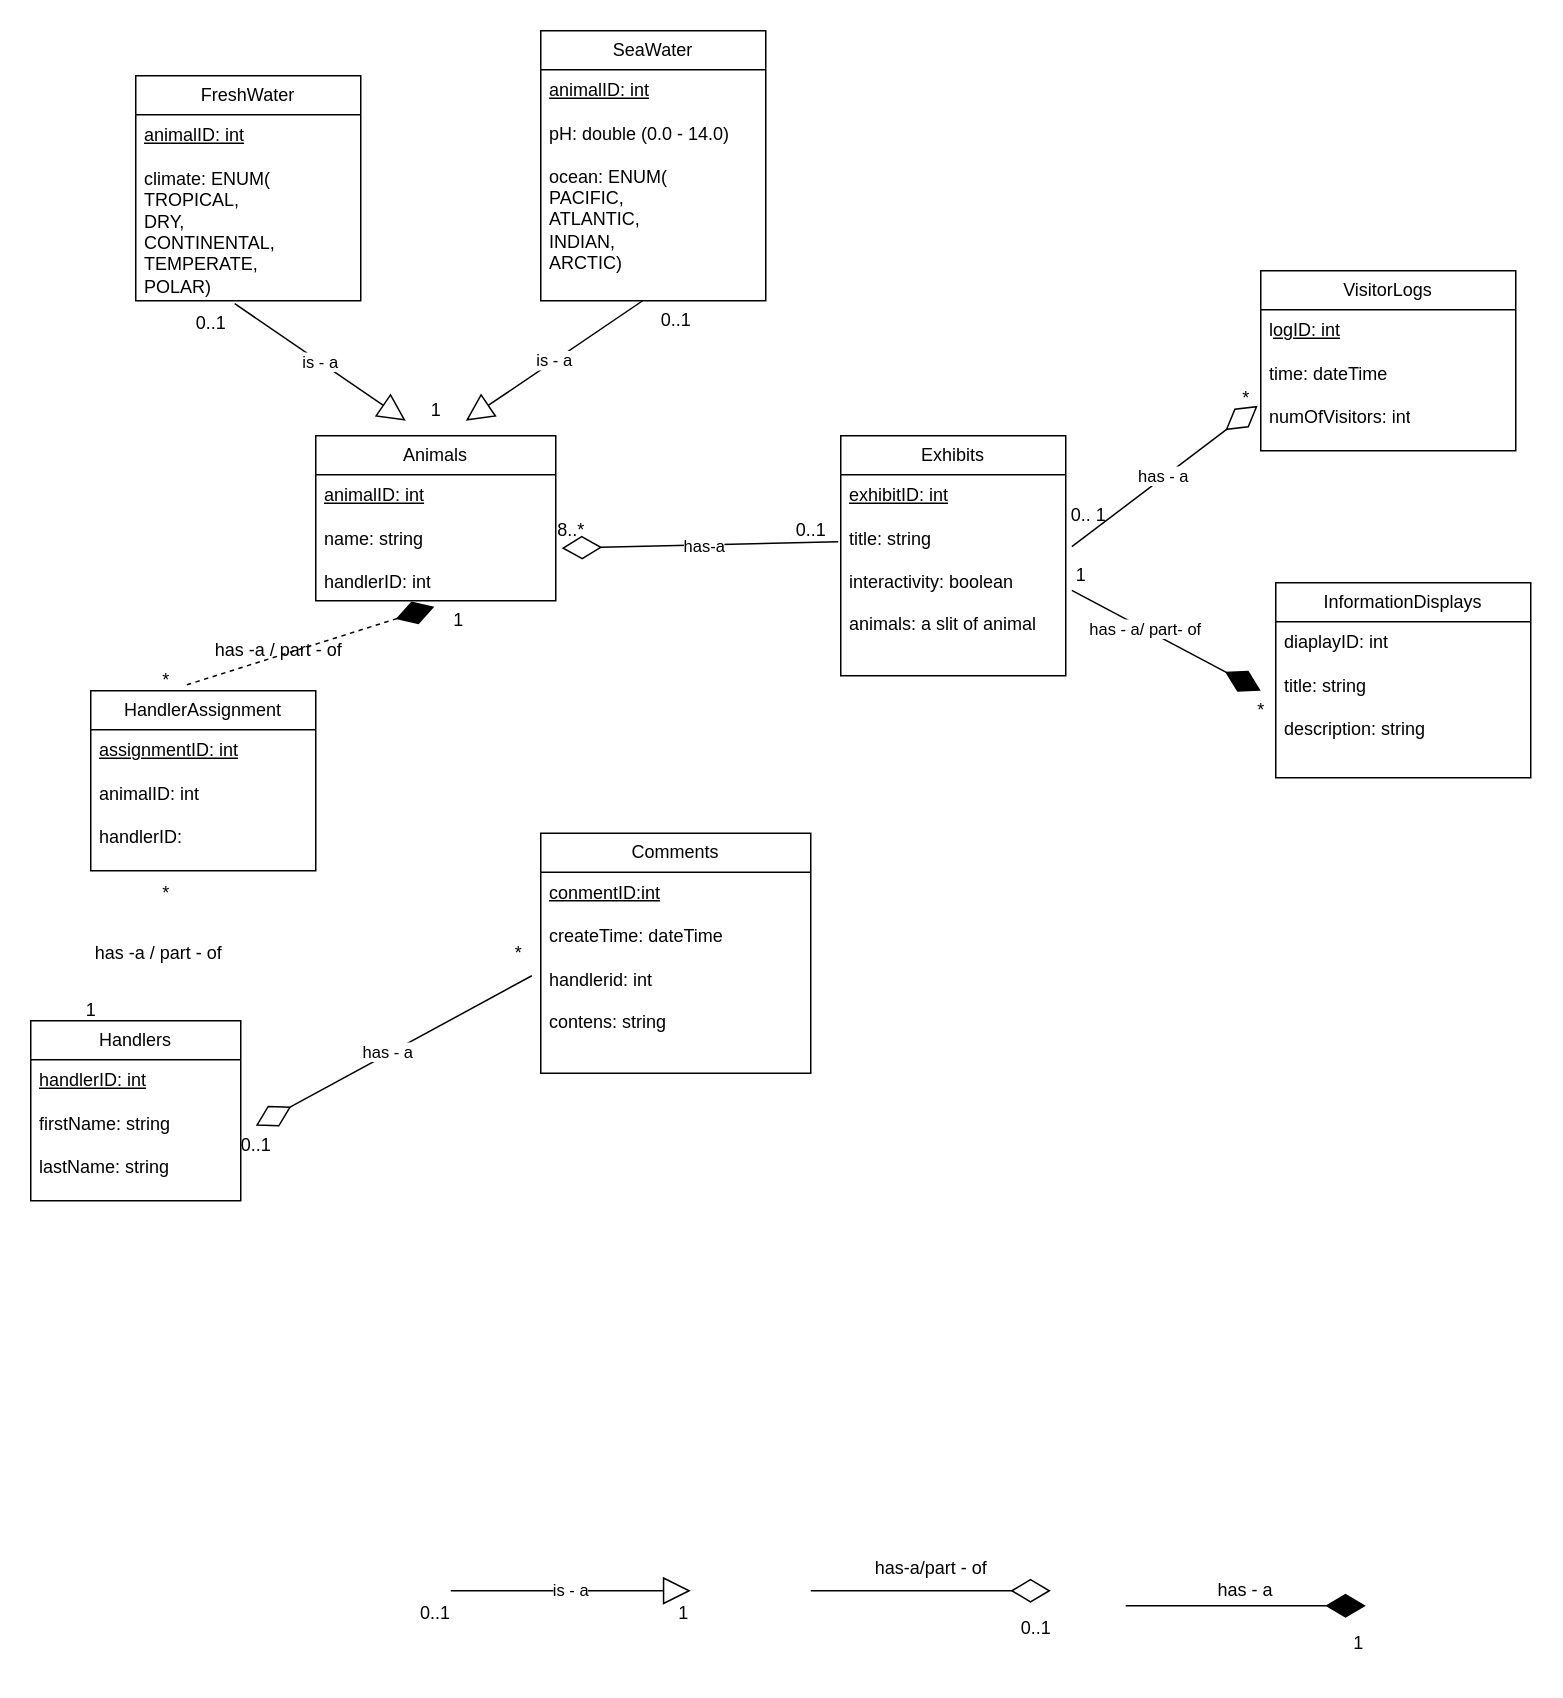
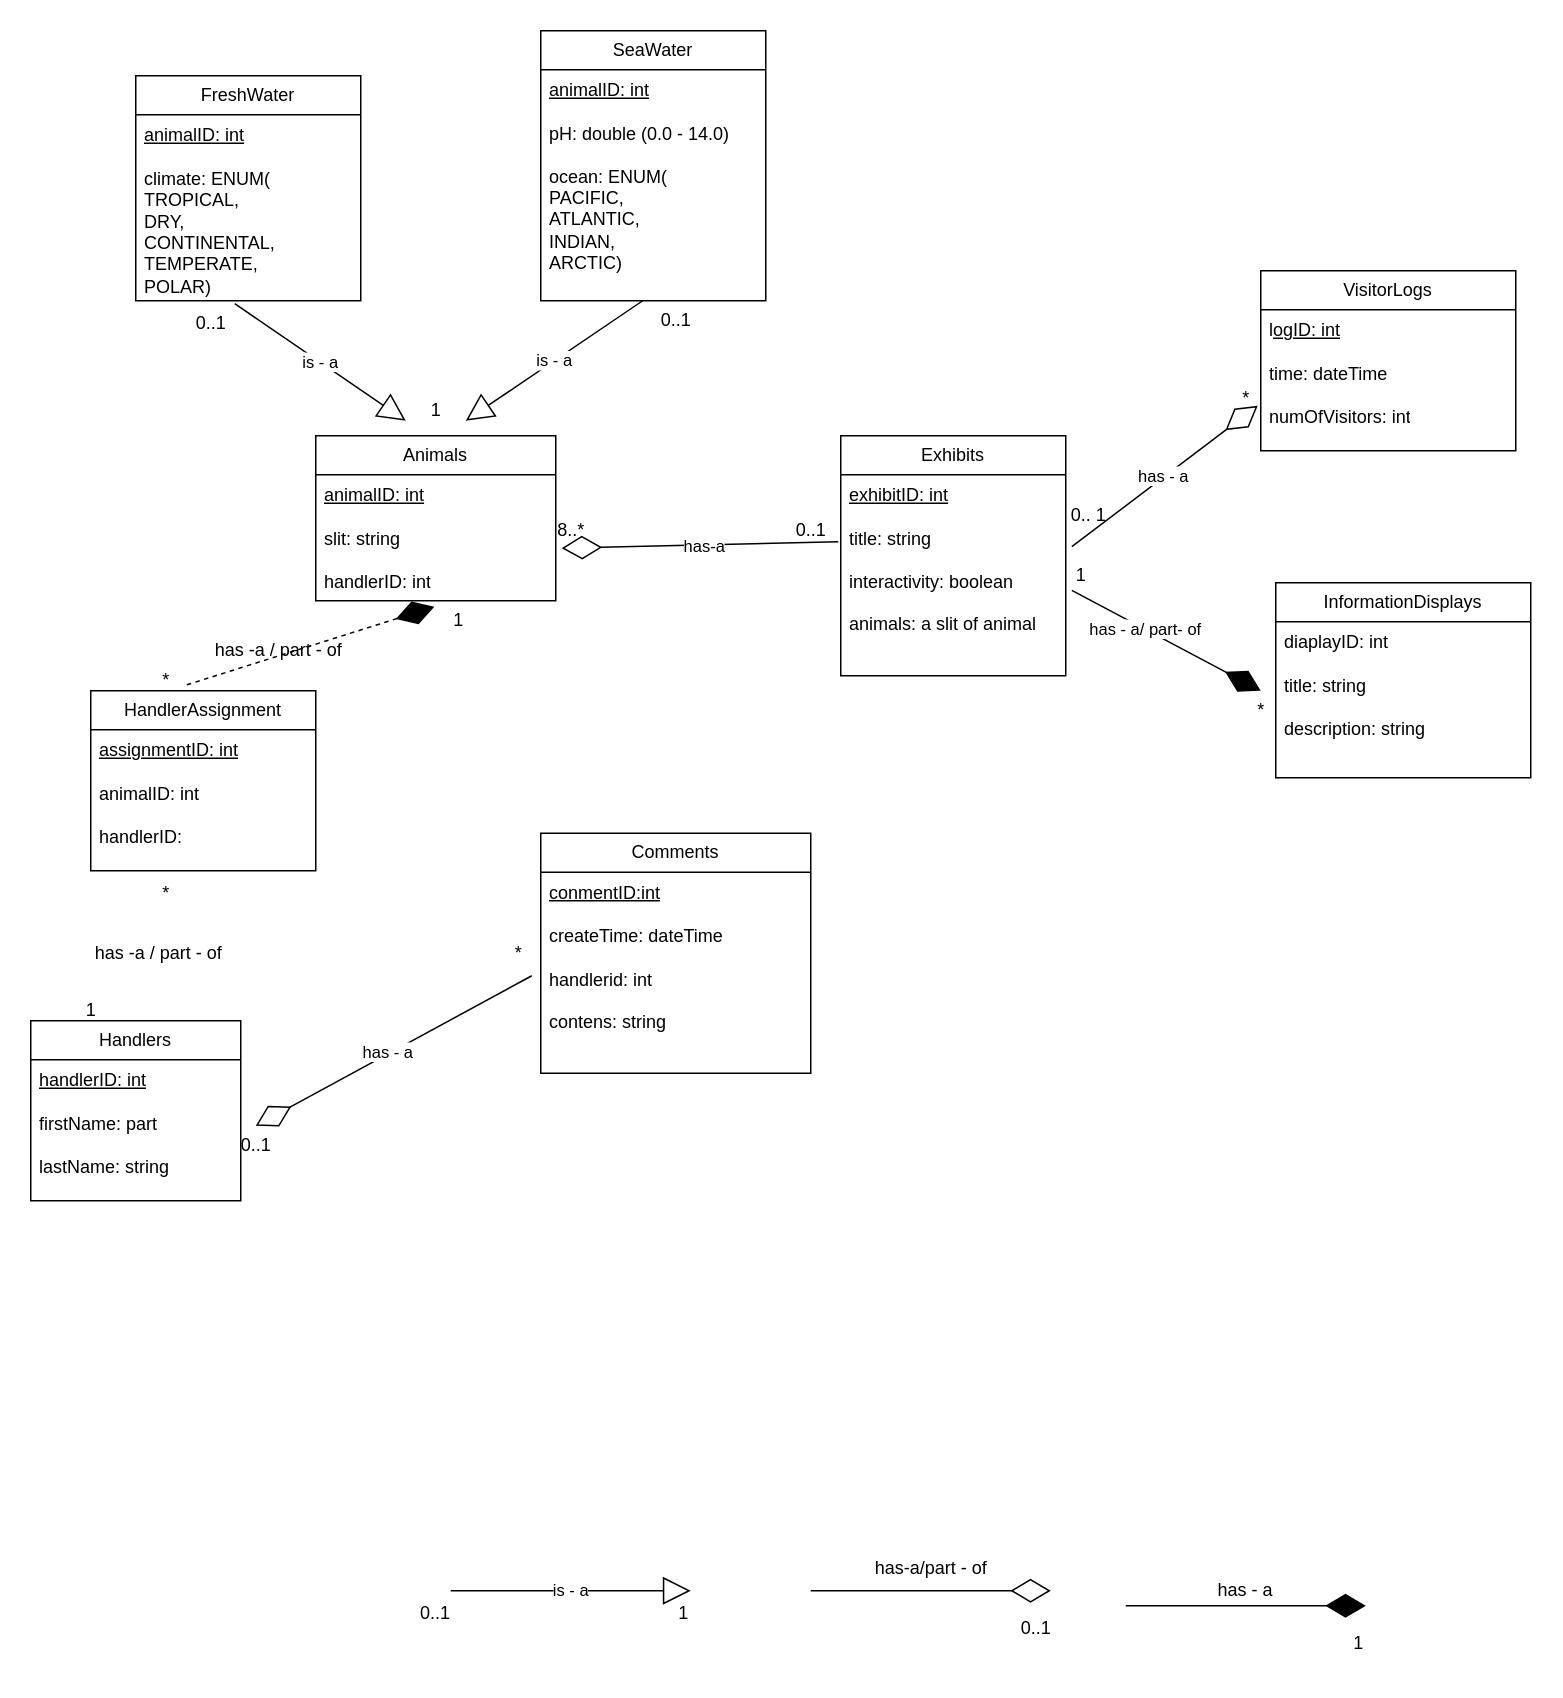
node "animalID: int name: string handlerID: int": label "animalID: int name: string handlerID: int" -> "animalID: int slit: string handlerID: int"
node "handlerID: int firstName: string lastName: string": label "handlerID: int firstName: string lastName: string" -> "handlerID: int firstName: part lastName: string"
